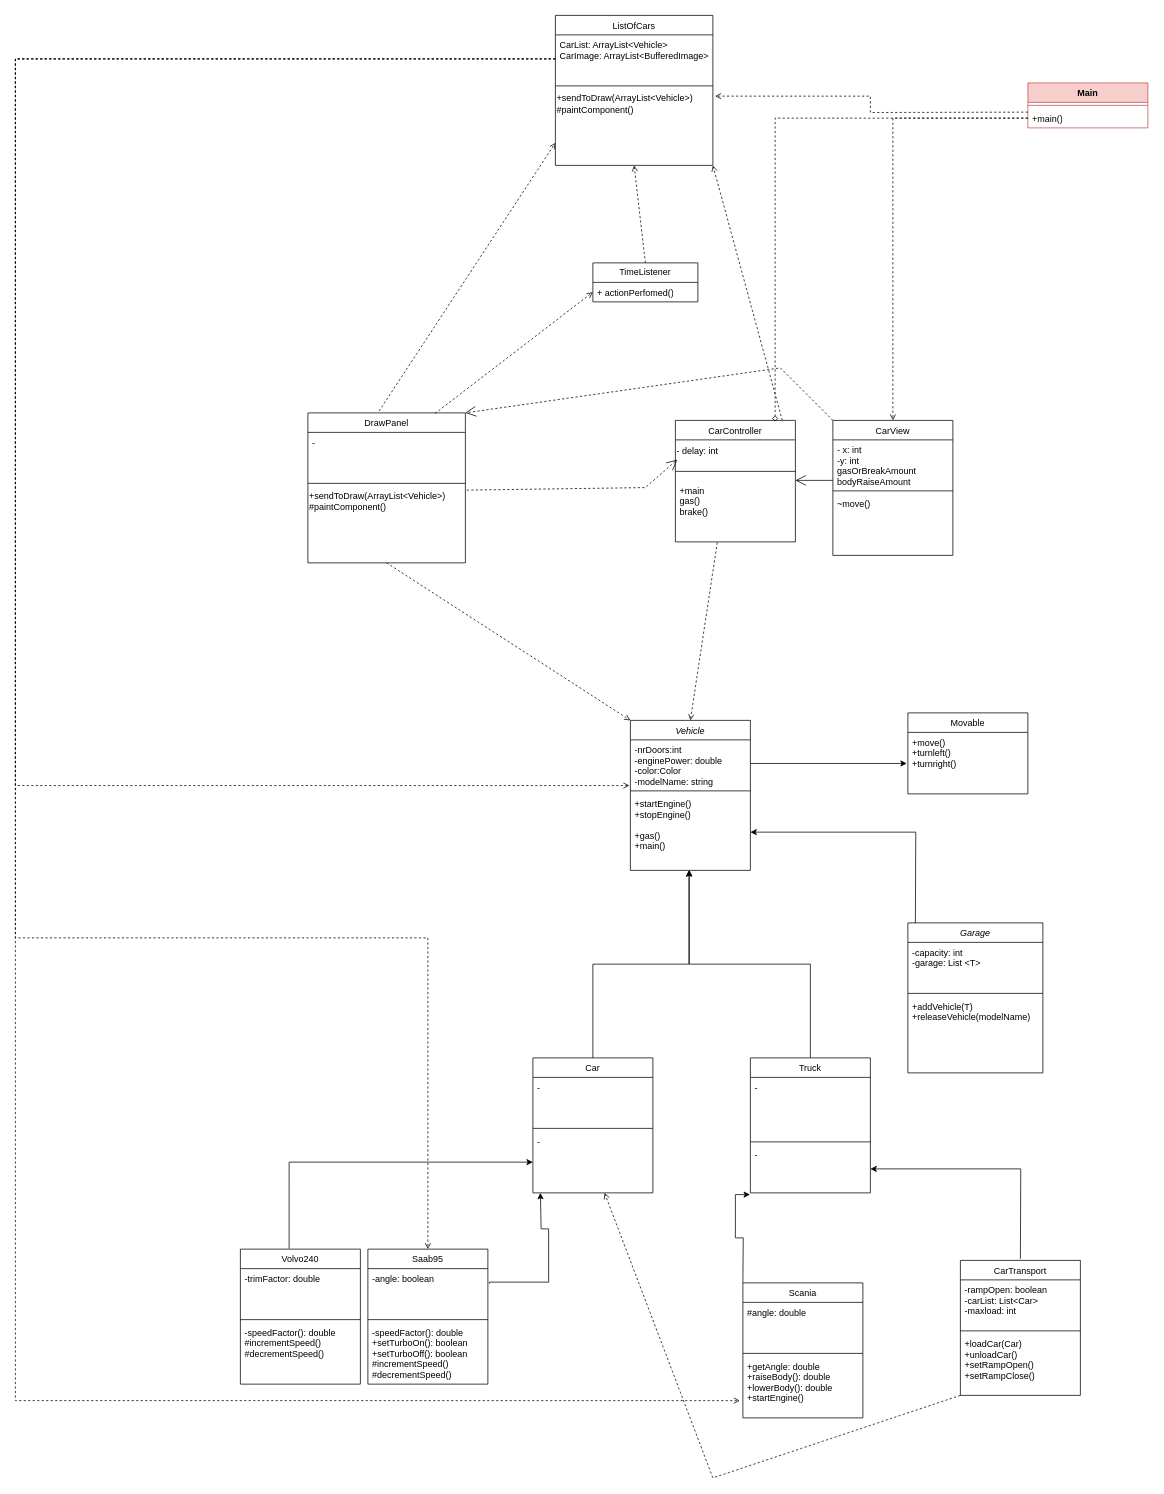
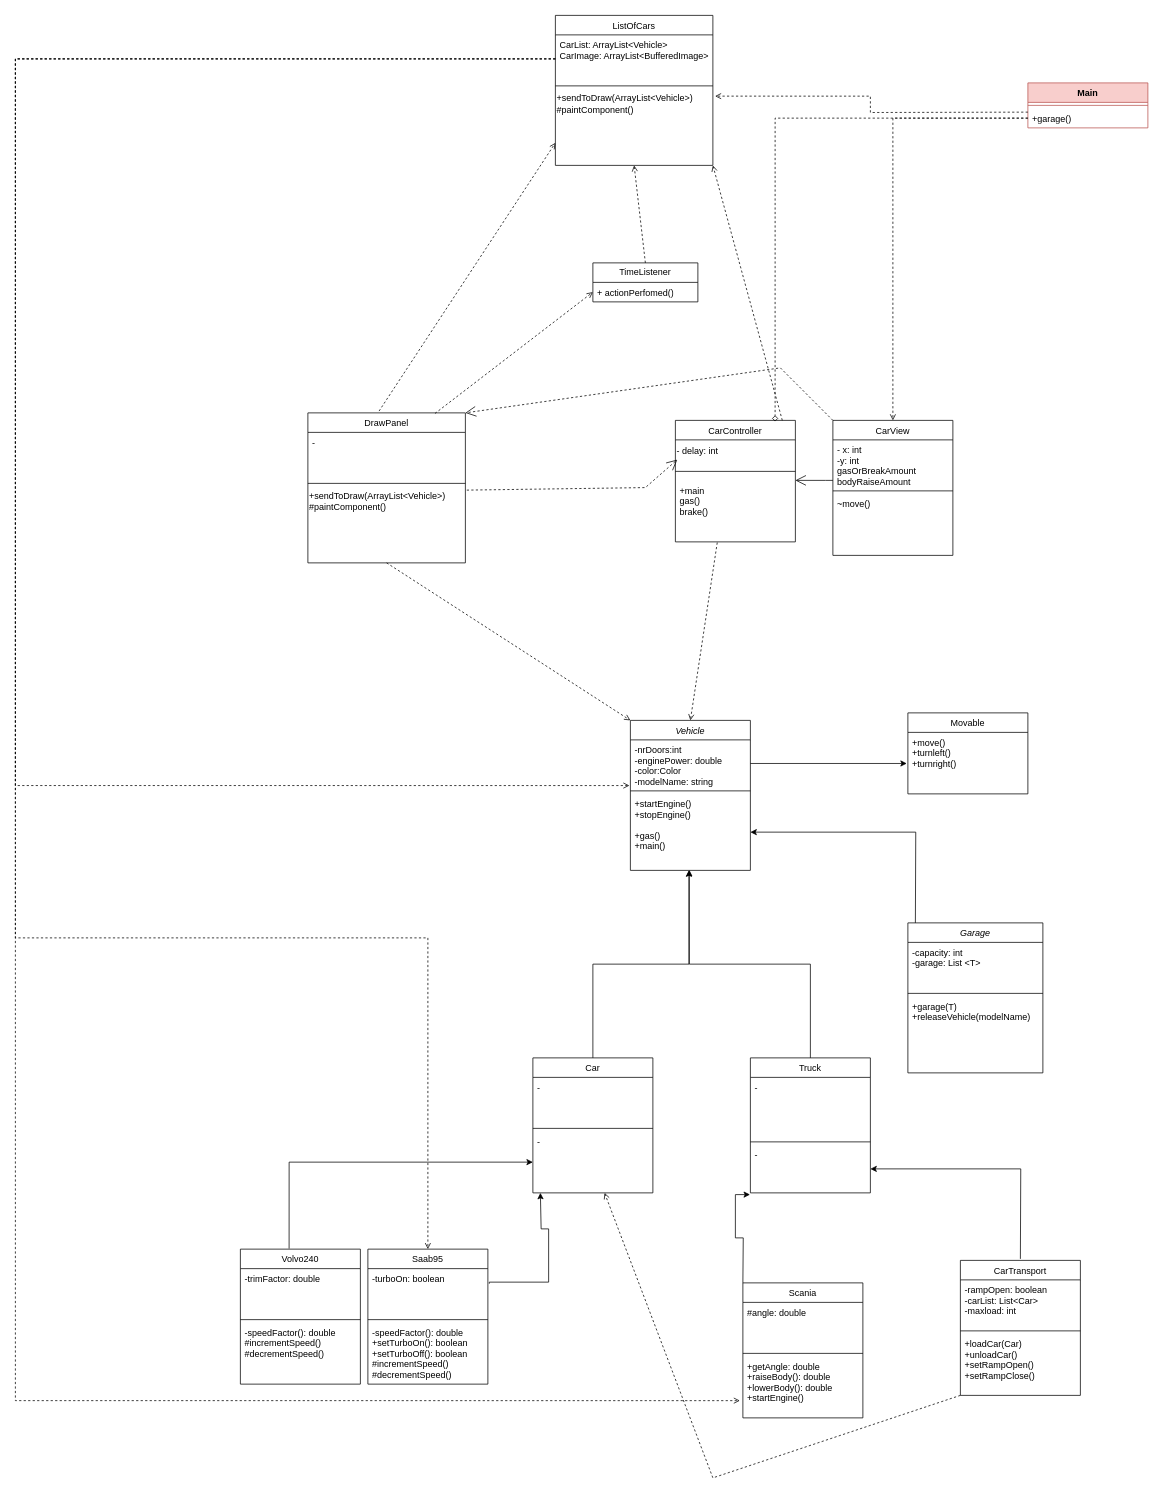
node "+main()": label "+main()" -> "+garage()"
node "+addVehicle(T) +releaseVehicle(modelName)": label "+addVehicle(T) +releaseVehicle(modelName)" -> "+garage(T) +releaseVehicle(modelName)"
node "-angle: boolean": label "-angle: boolean" -> "-turboOn: boolean"
